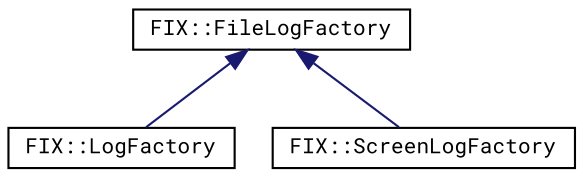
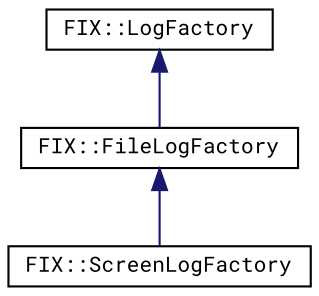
edge "FIX::LogFactory" -> "FIX::FileLogFactory": reversed
